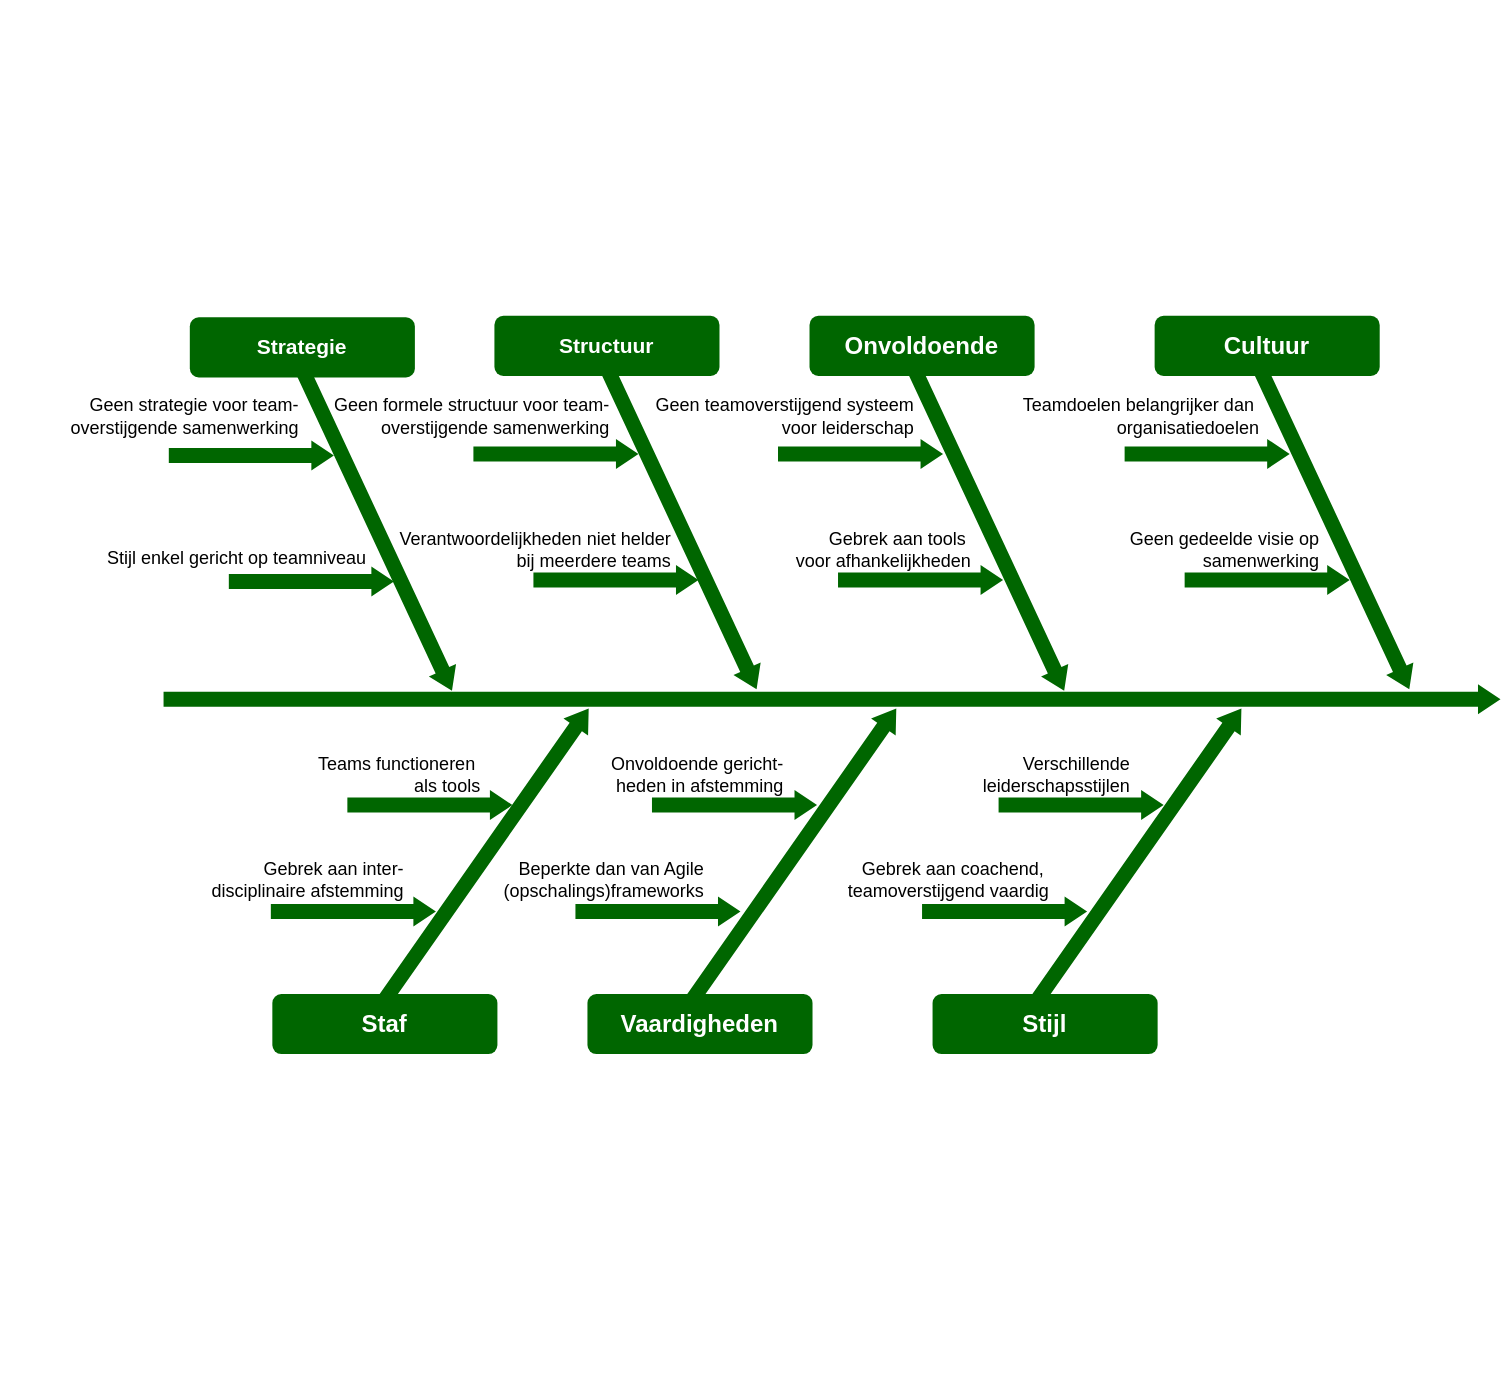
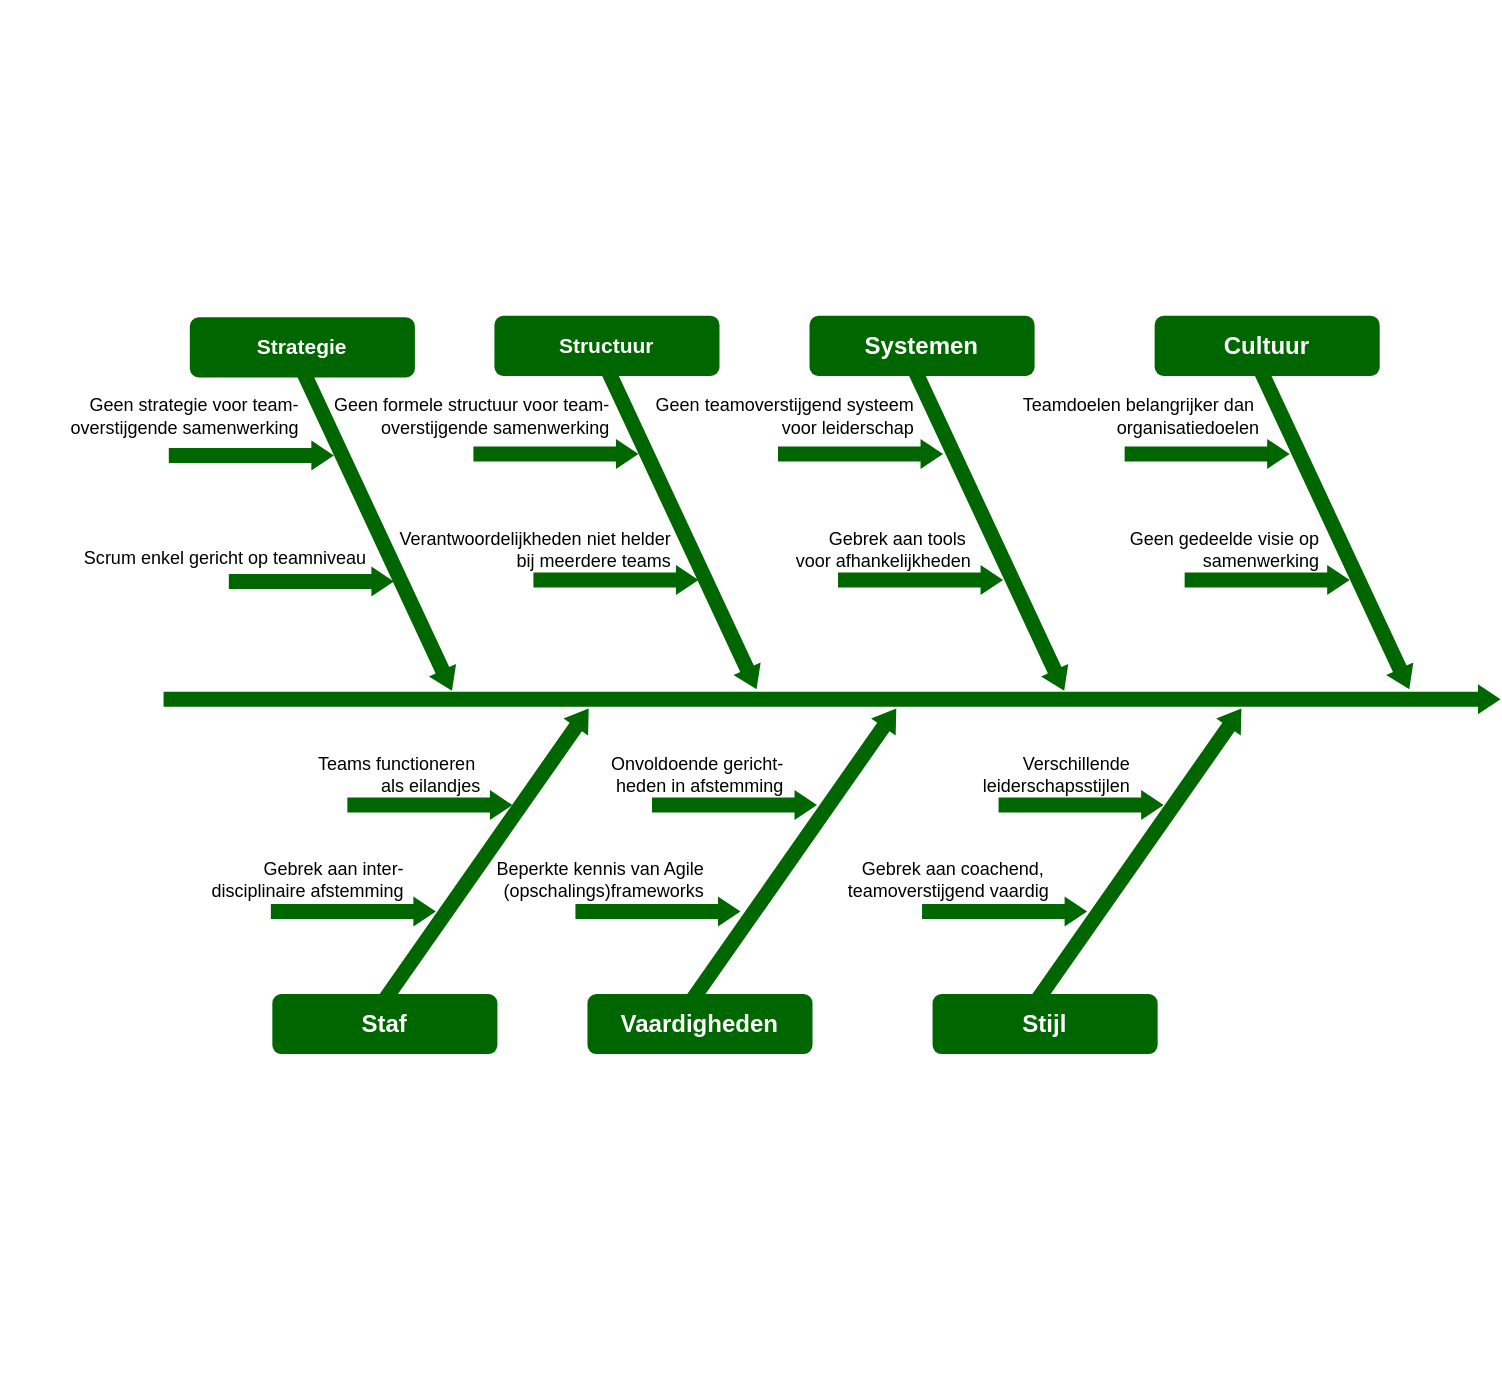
node "Onvoldoende": label "Onvoldoende" -> "Systemen"
node "Stijl enkel gericht op teamniveau": label "Stijl enkel gericht op teamniveau" -> "Scrum enkel gericht op teamniveau"
node "Teams functioneren als tools": label "Teams functioneren als tools" -> "Teams functioneren als eilandjes"
node "Beperkte dan van Agile (opschalings)frameworks": label "Beperkte dan van Agile (opschalings)frameworks" -> "Beperkte kennis van Agile (opschalings)frameworks"
